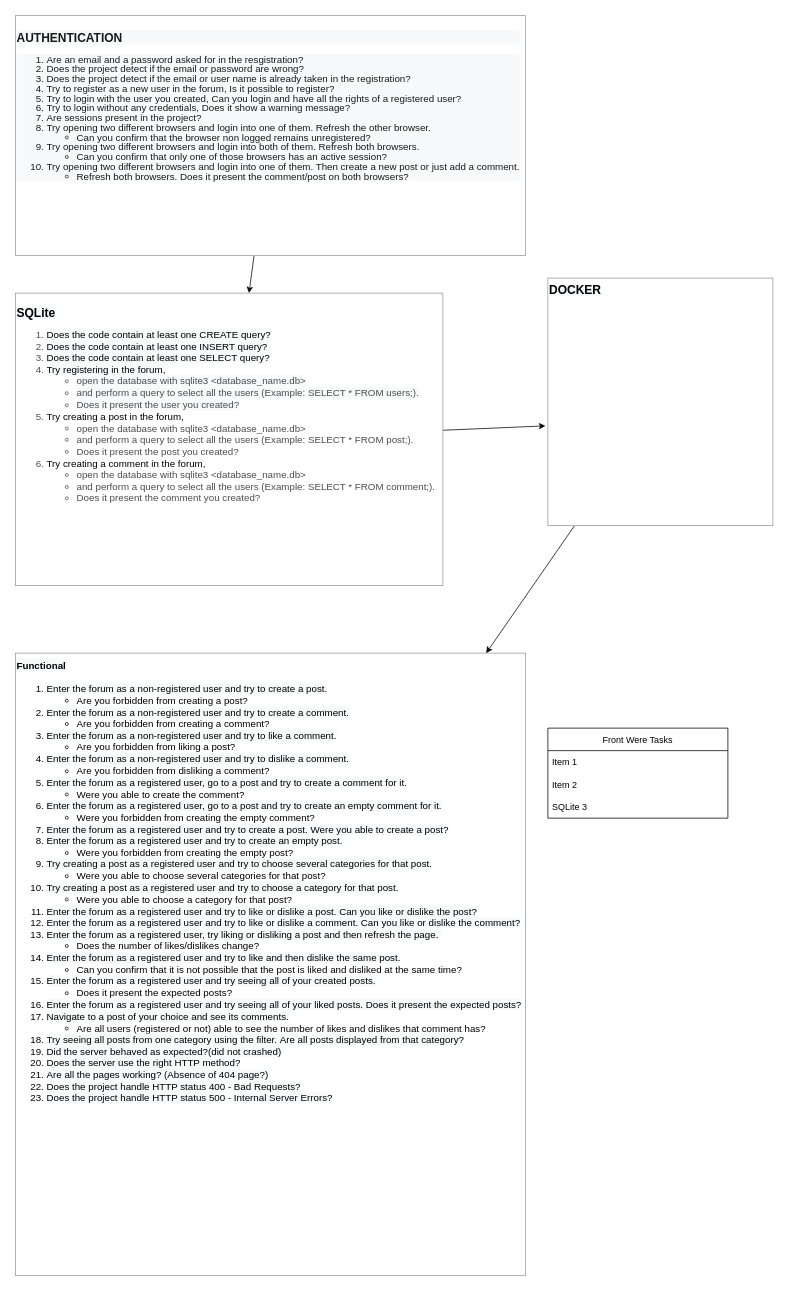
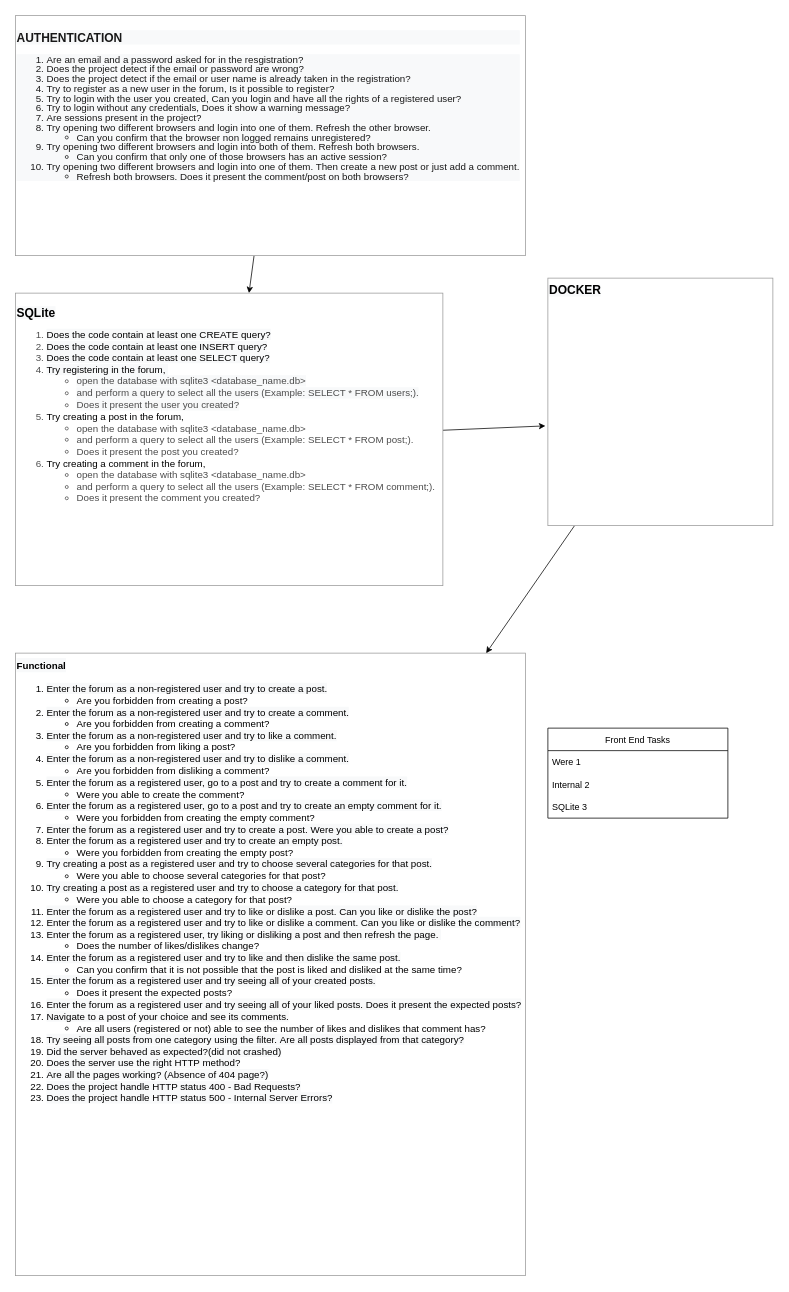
node "Front Were Tasks": label "Front Were Tasks" -> "Front End Tasks"
node "Item 1": label "Item 1" -> "Were 1"
node "Item 2": label "Item 2" -> "Internal 2"
